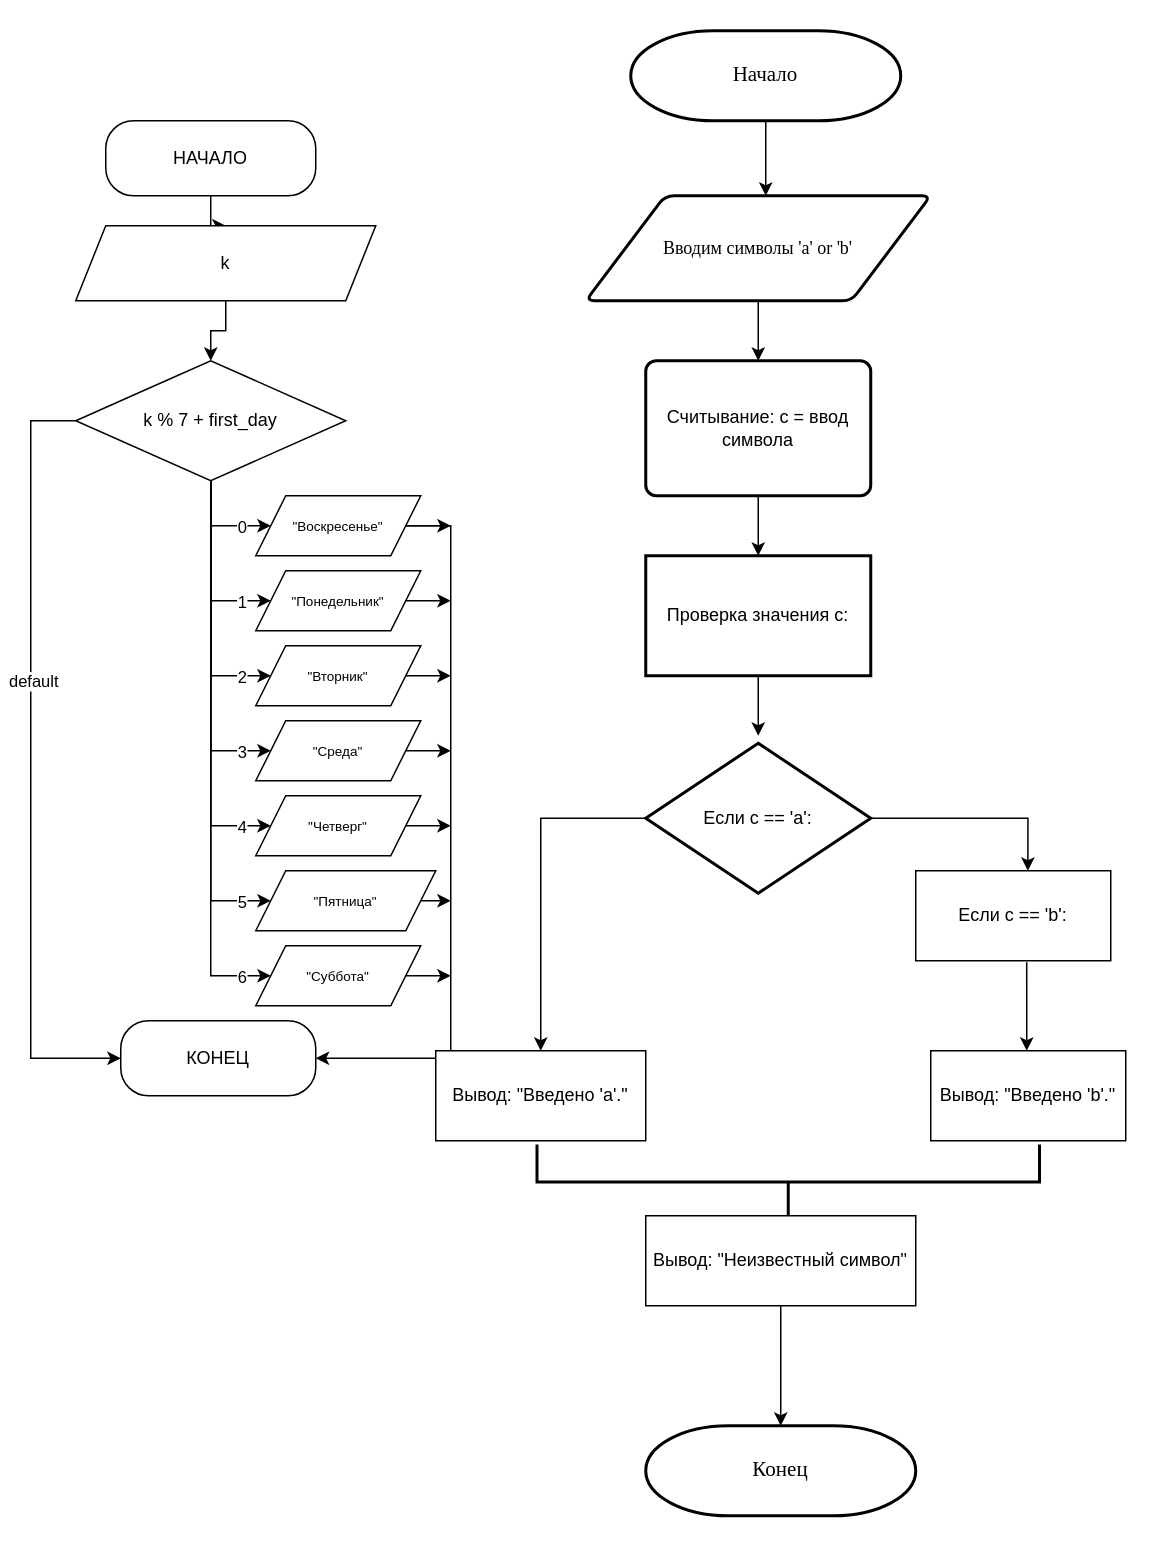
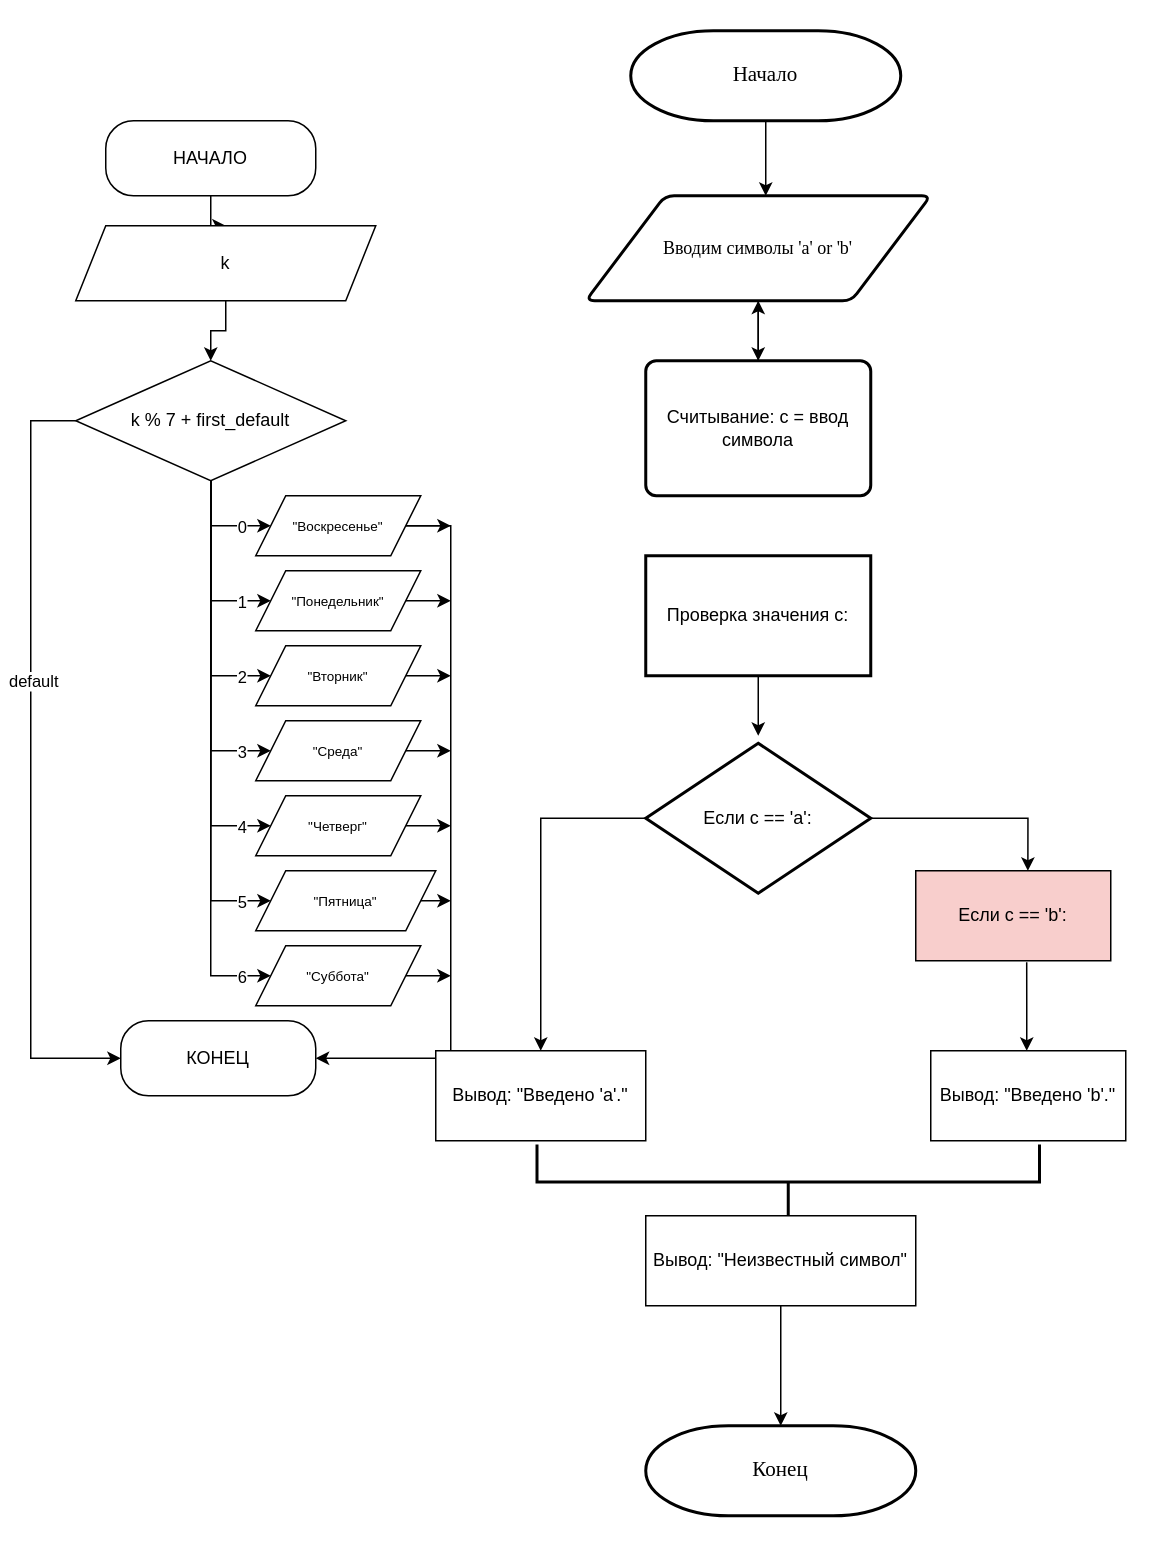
node "k % 7 + first_day": label "k % 7 + first_day" -> "k % 7 + first_default"
edge "Считывание: c = ввод символа" -> "Проверка значения c:": now "Считывание: c = ввод символа" -> "Вводим символы 'a' or 'b'"
node "Если c == 'b':": fillcolor #ffffff -> #f8cecc
